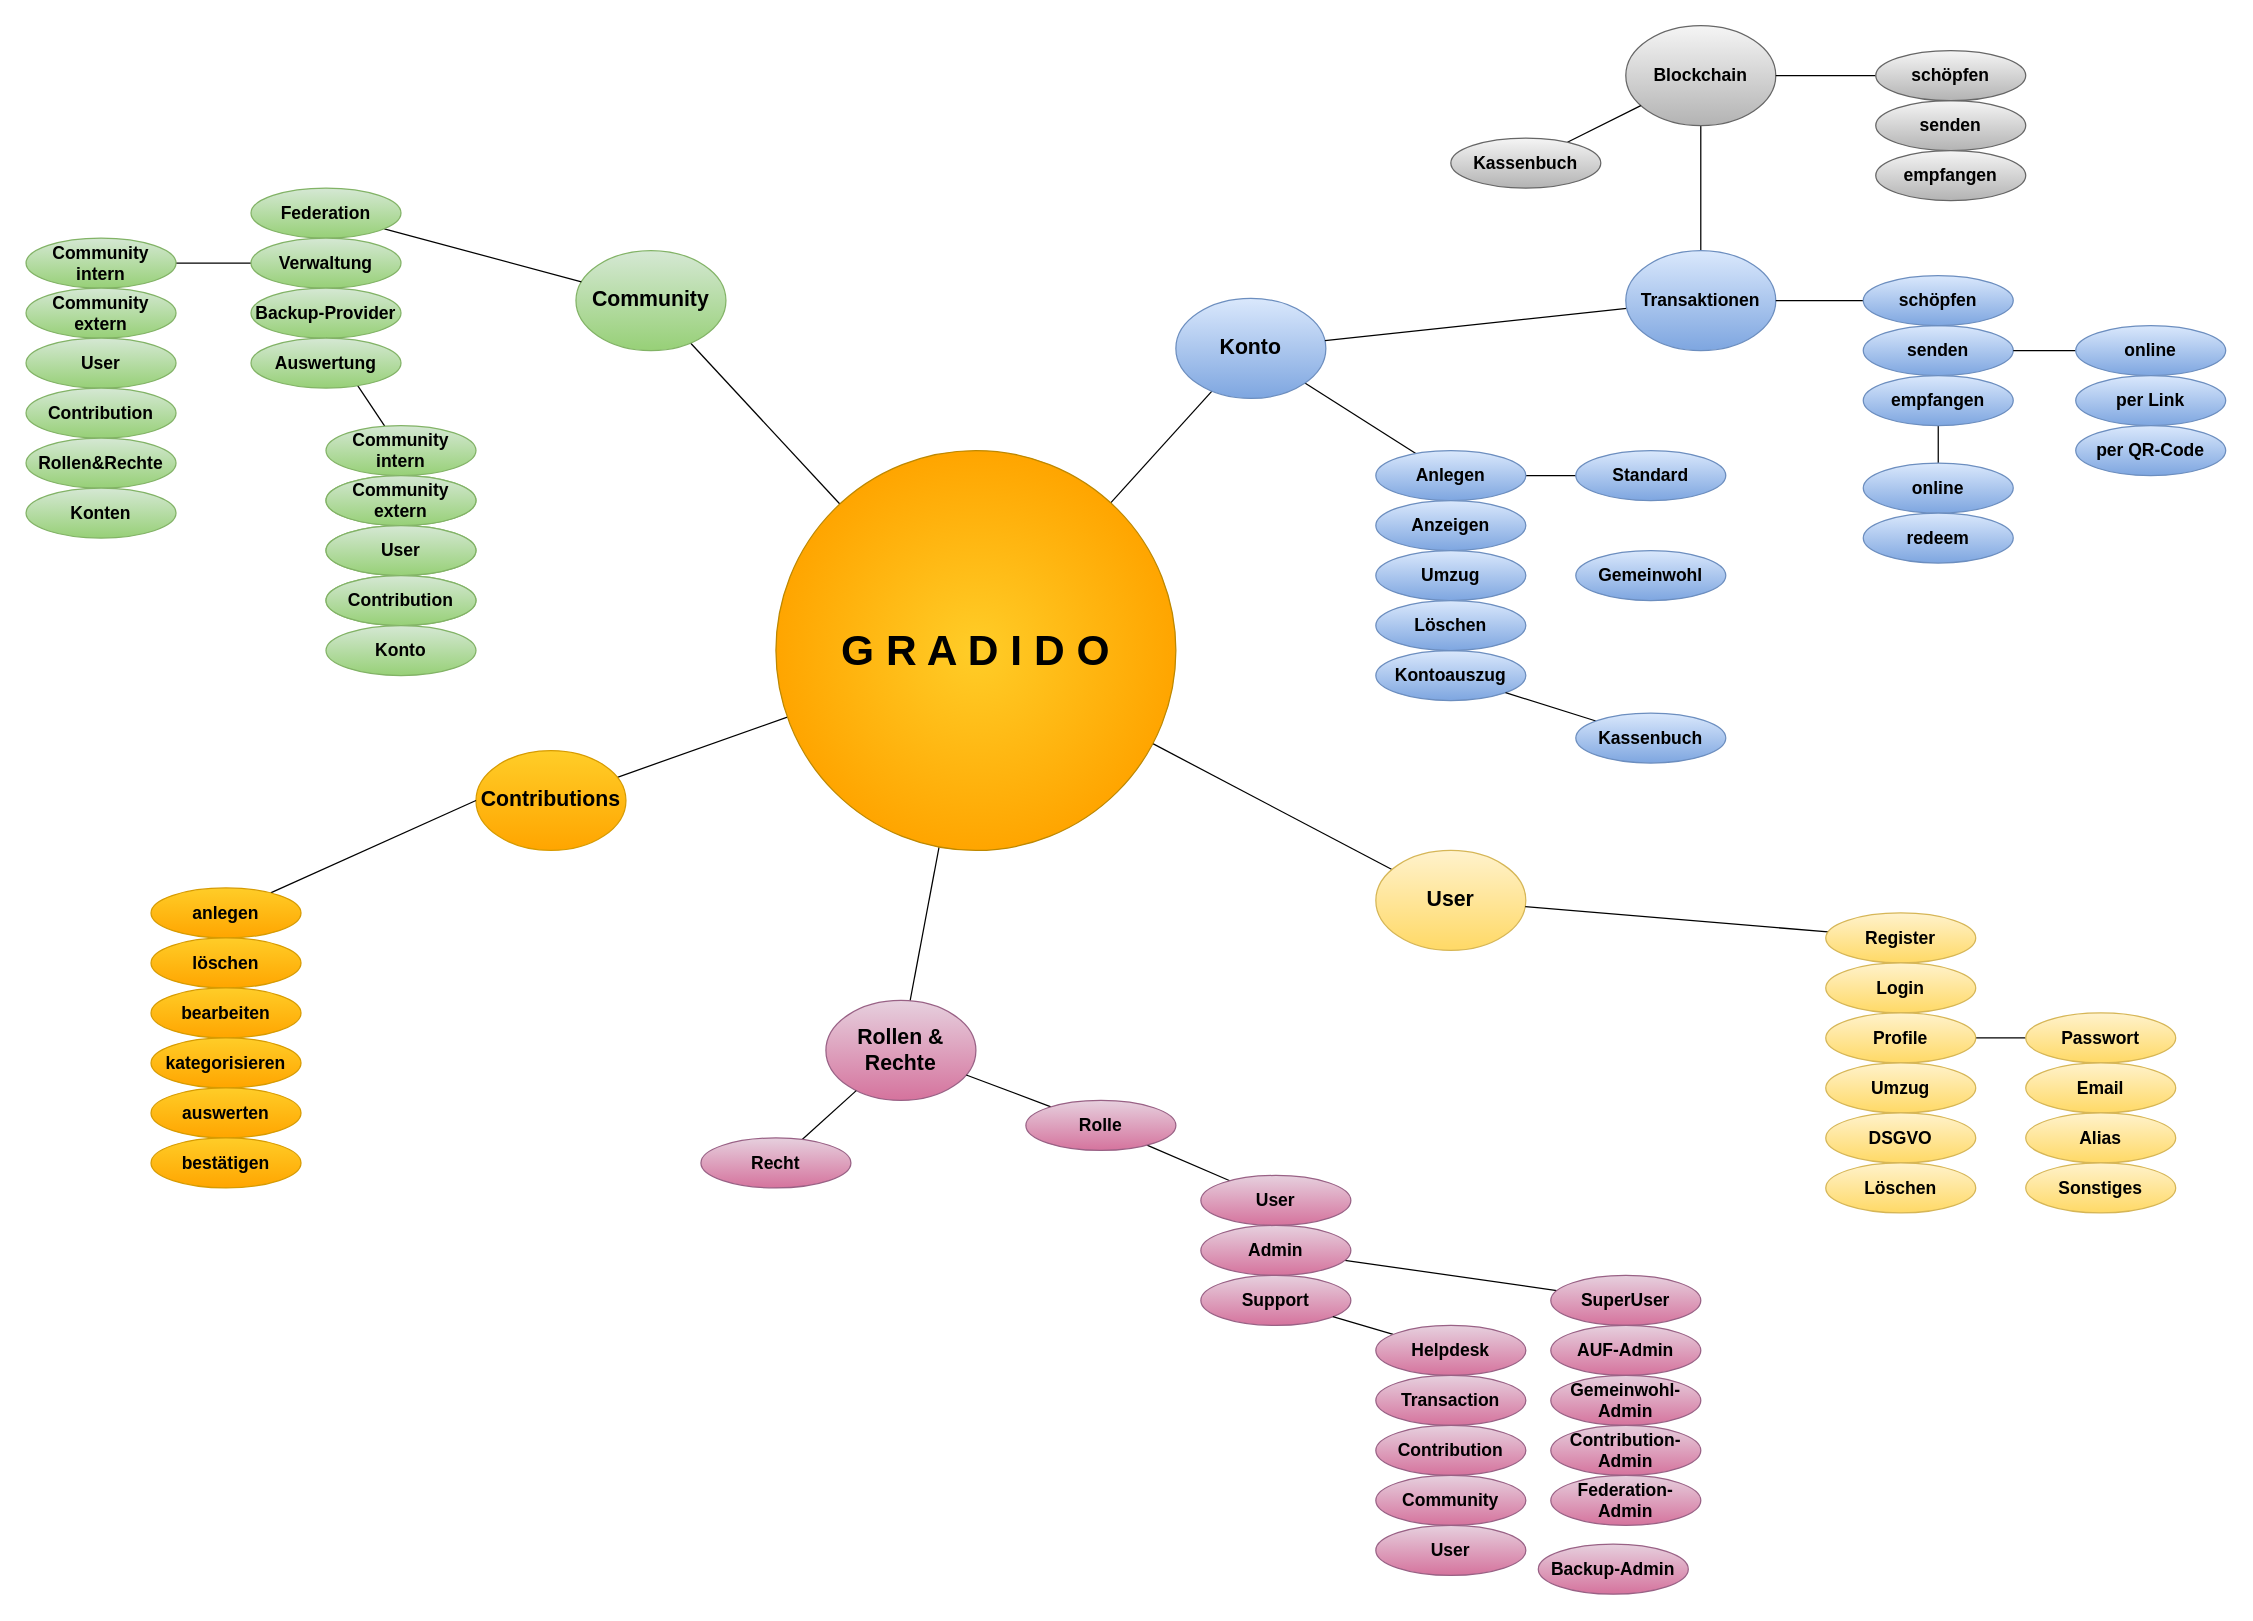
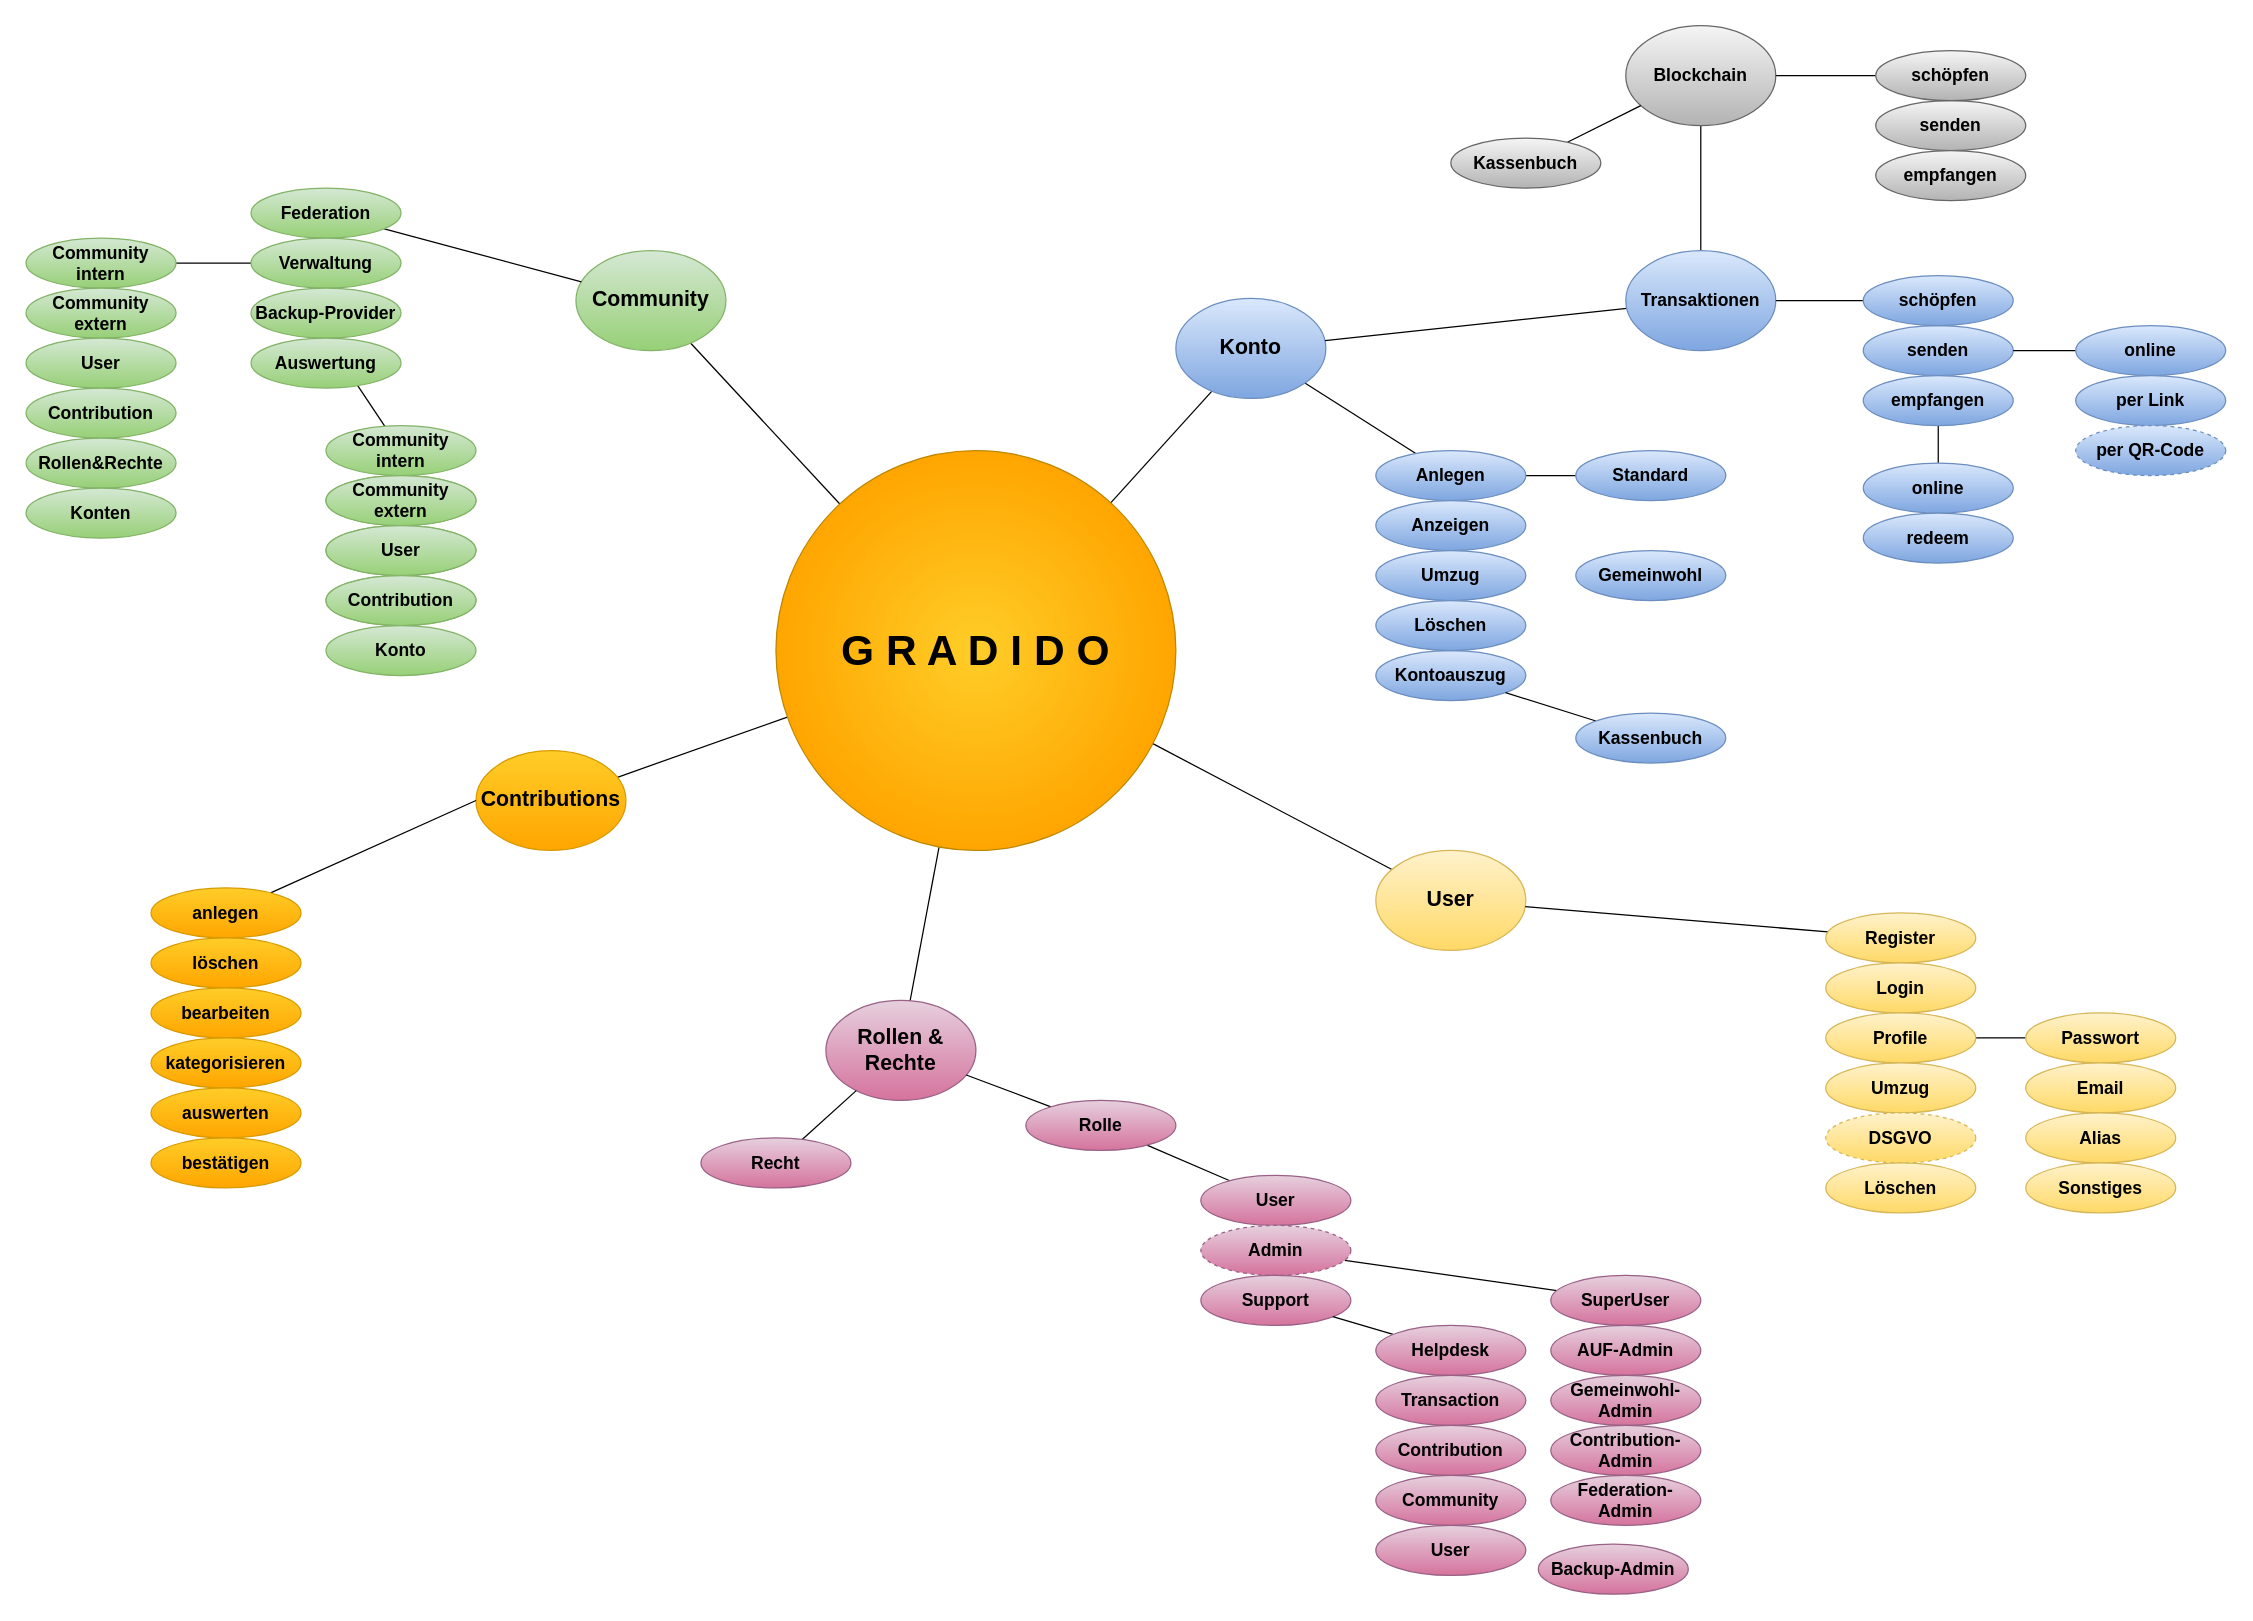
node "per QR-Code": style solid -> dashed
node "DSGVO": style solid -> dashed
node "Admin": style solid -> dashed
